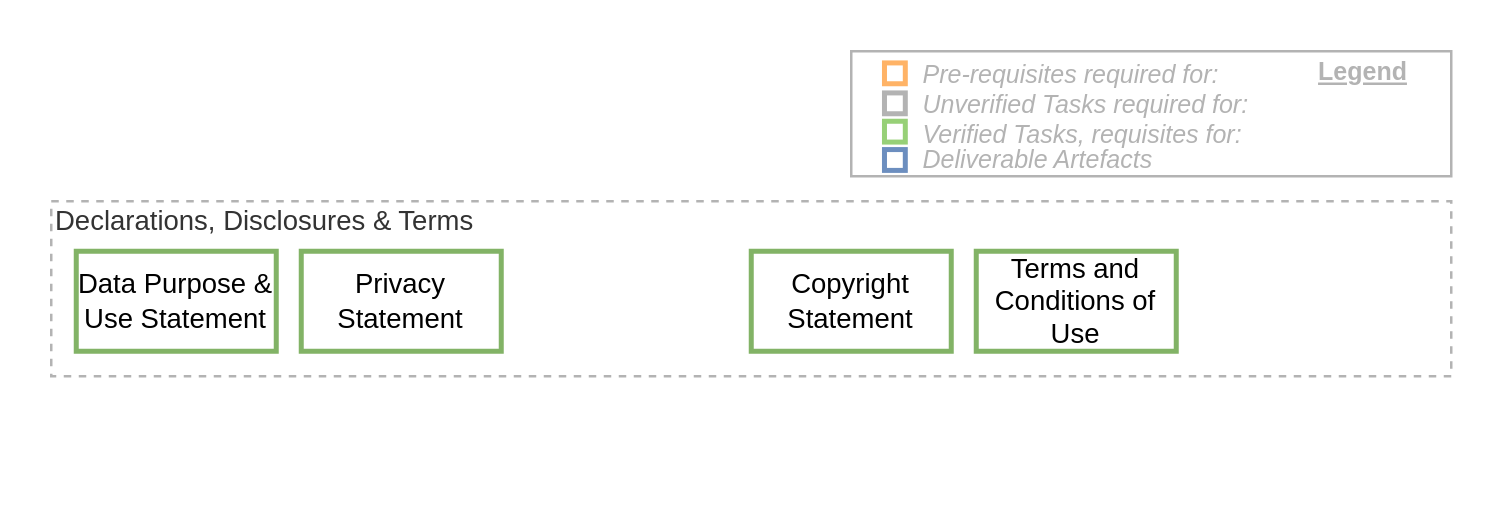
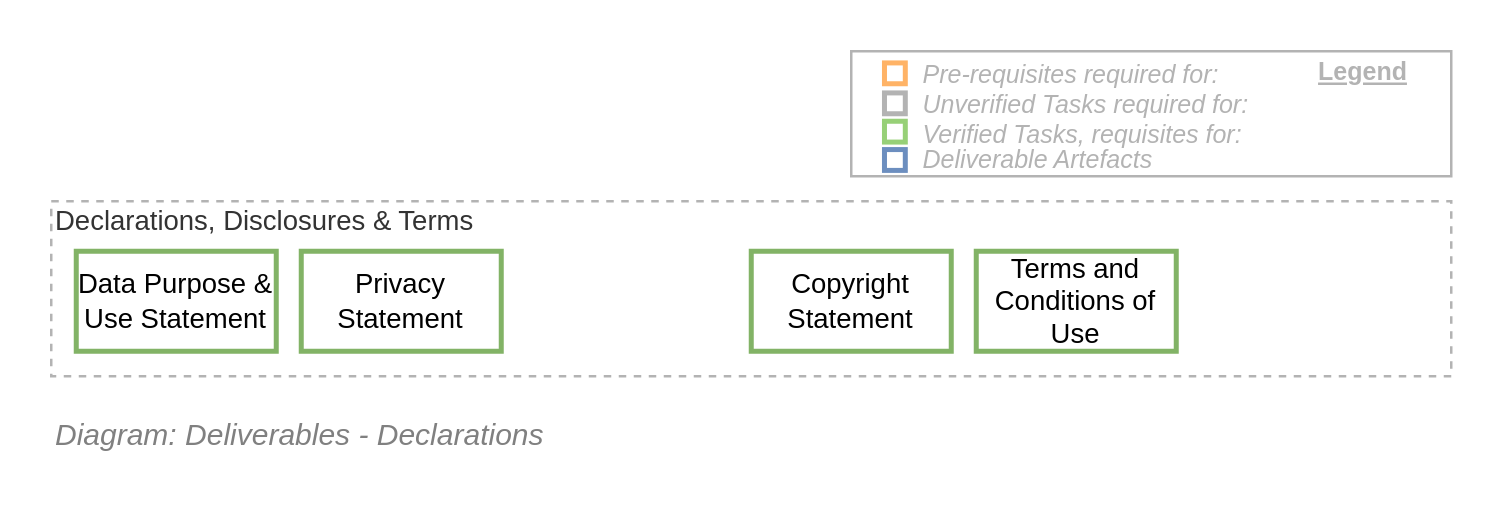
node "Diagram: Deliverables - Declarations": added
